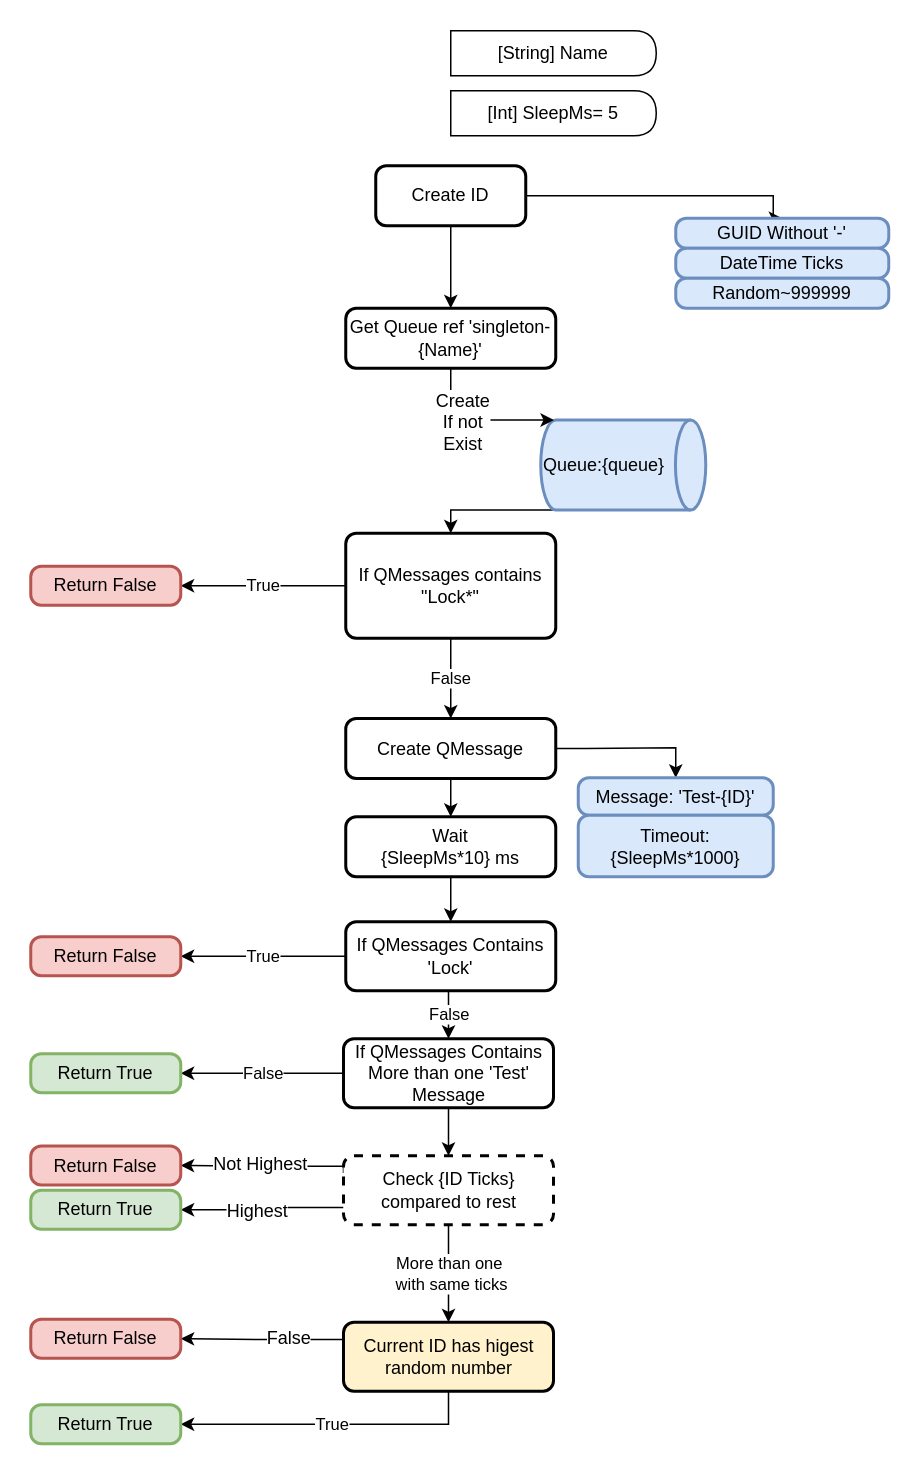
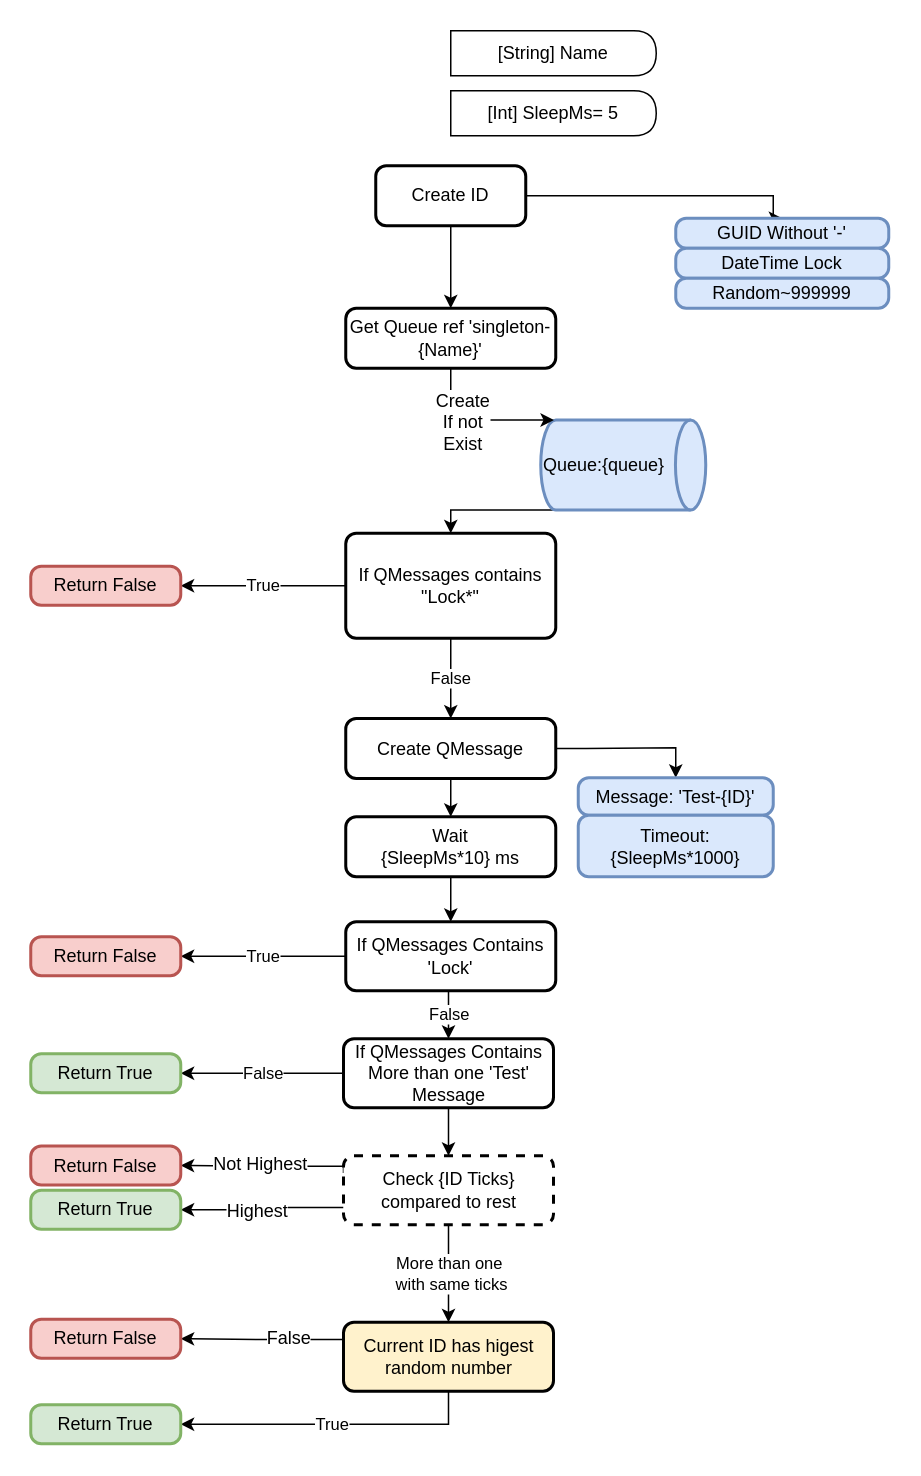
node "DateTime Ticks": label "DateTime Ticks" -> "DateTime Lock"
